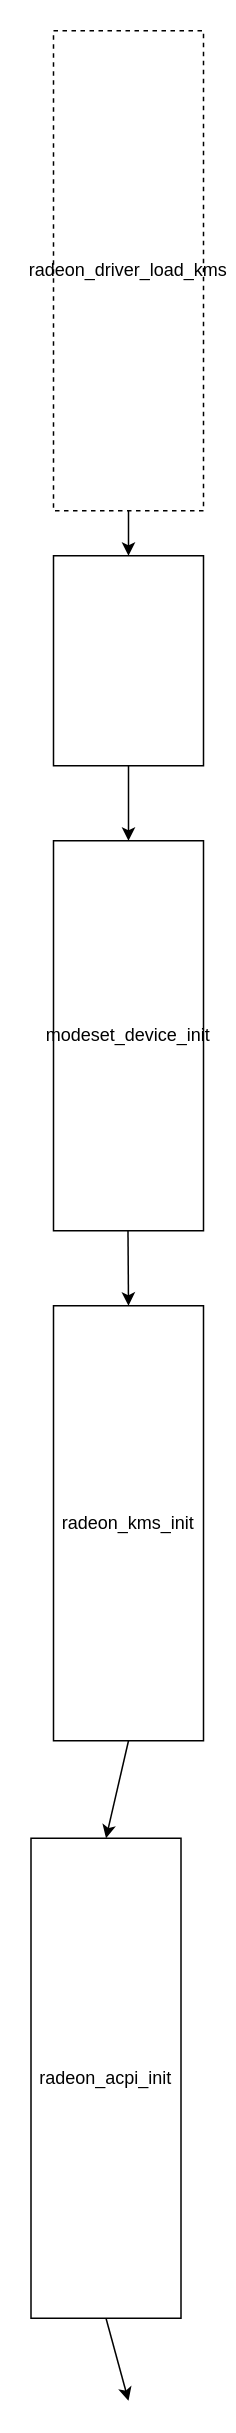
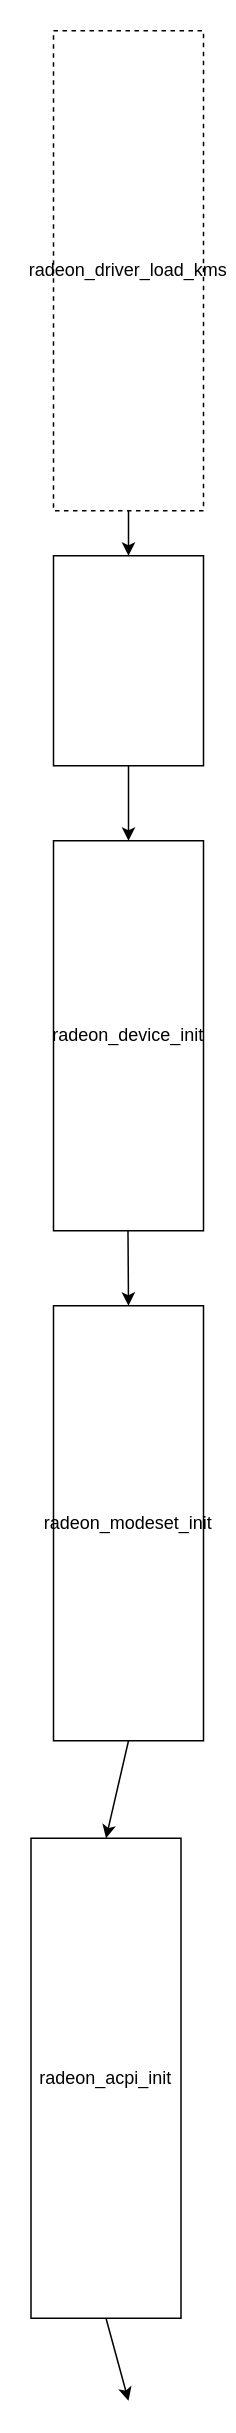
node "modeset_device_init": label "modeset_device_init" -> "radeon_device_init"
node "radeon_kms_init": label "radeon_kms_init" -> "radeon_modeset_init"
